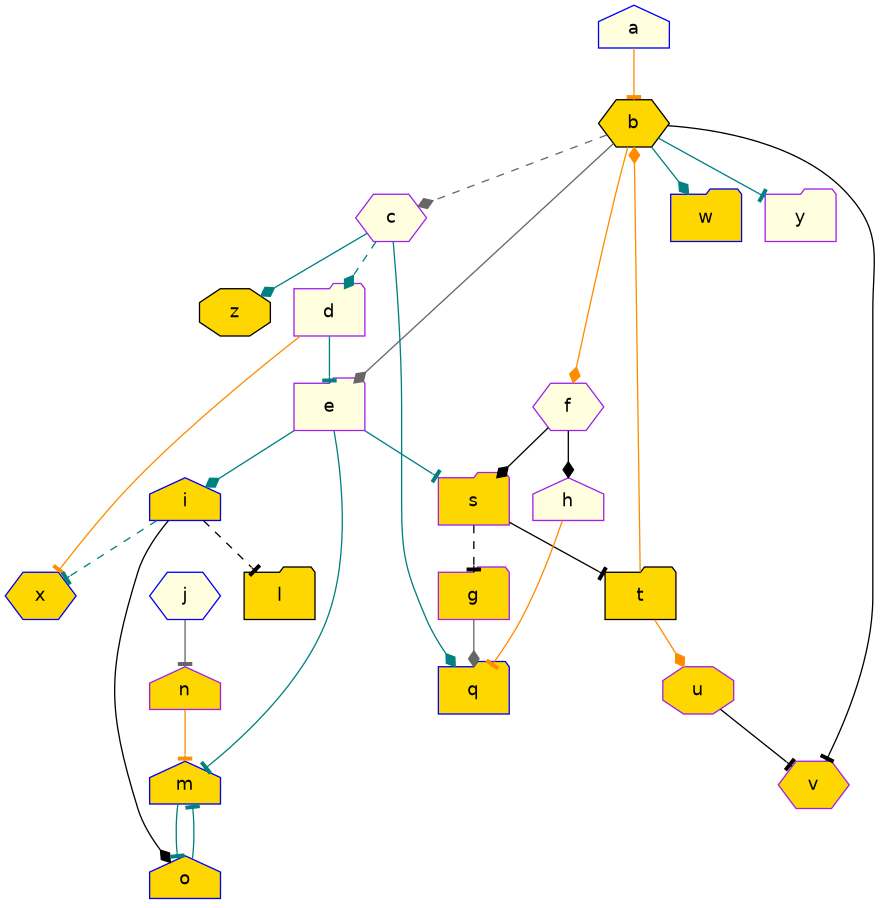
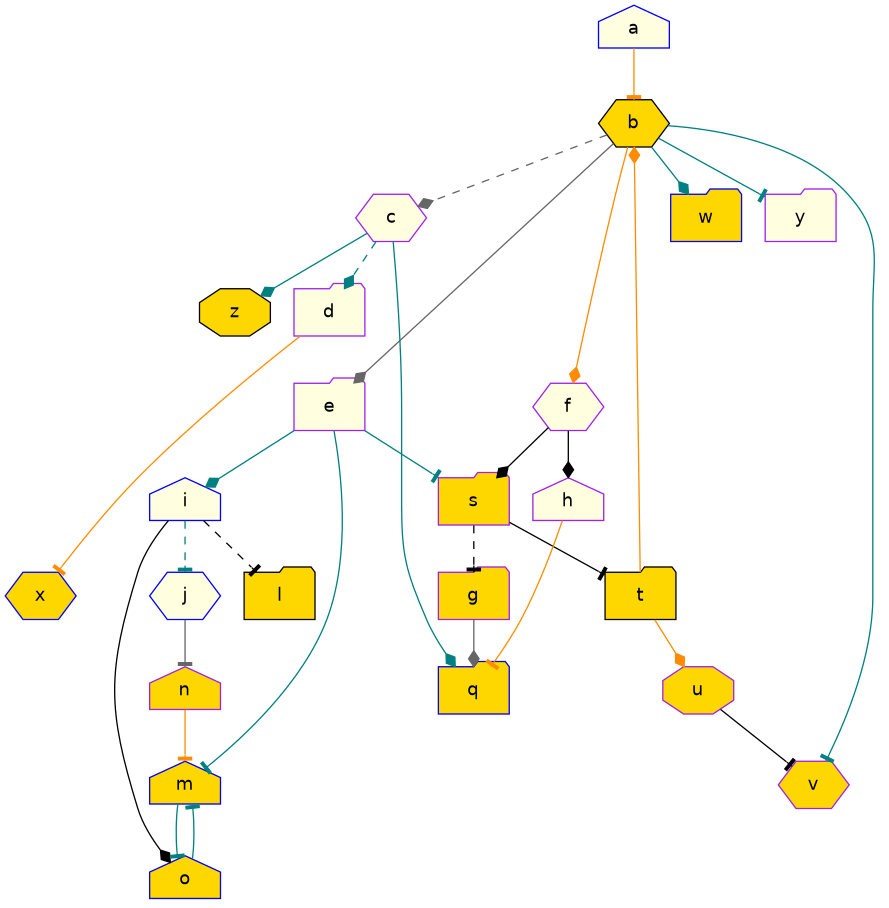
edge "d" -> "e": removed
edge "b" -> "v": color black -> teal
node "i": fillcolor gold -> lightyellow
edge "i" -> "x": now "i" -> "j"
